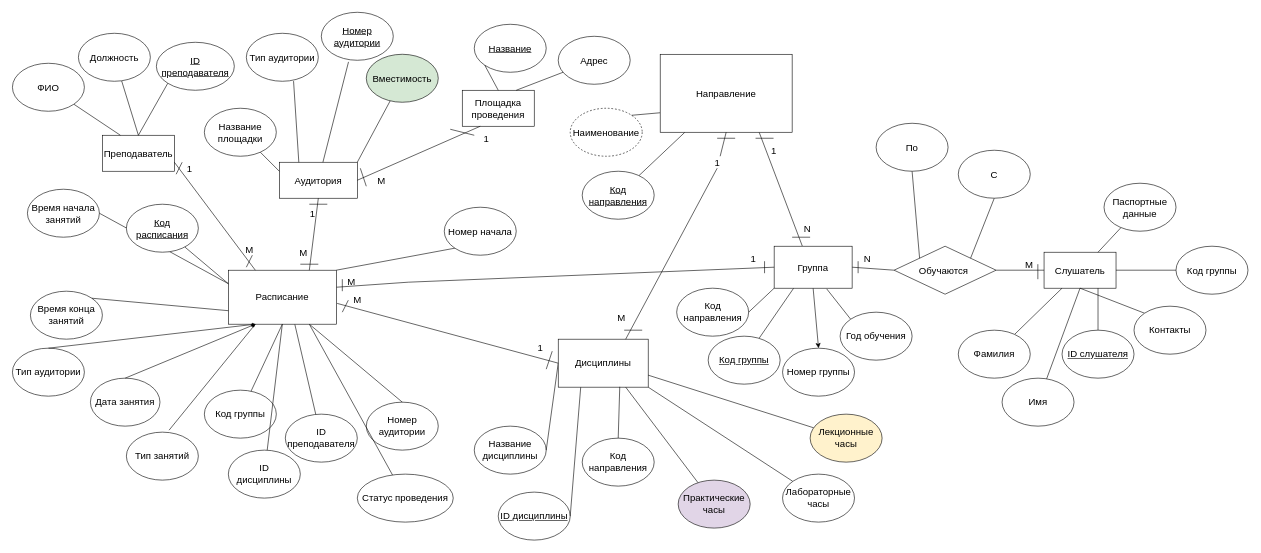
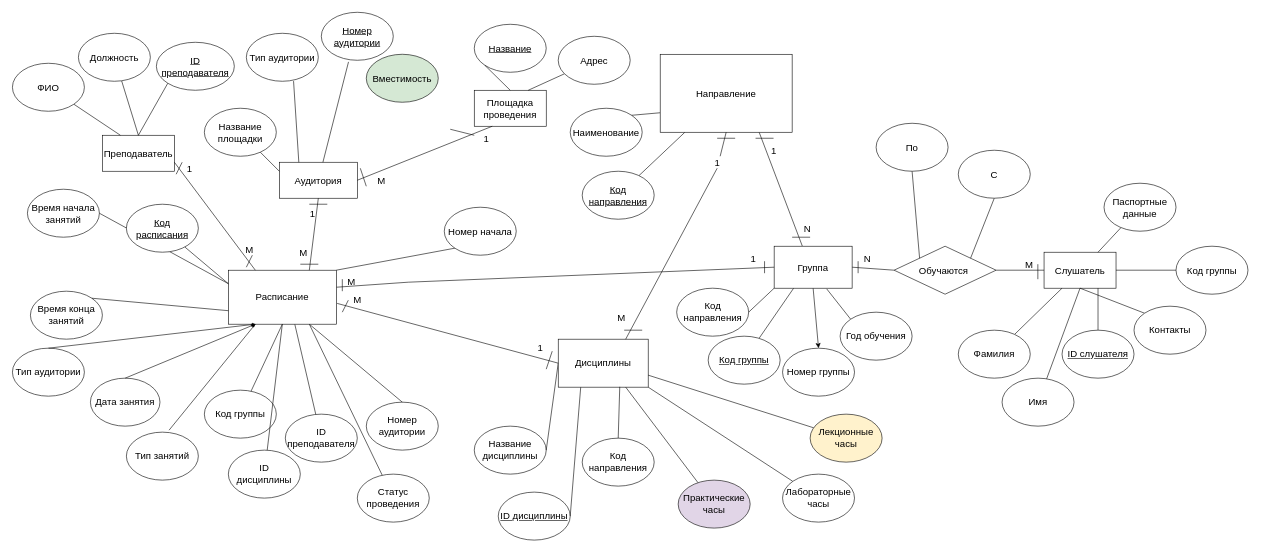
node "Площадка проведения": moved (498, 108) -> (510, 108)
edge "Вместимость" -- "Аудитория": removed
node "Наименование": style dashed -> solid
node "Статус проведения": size 96x48 -> 72x48
